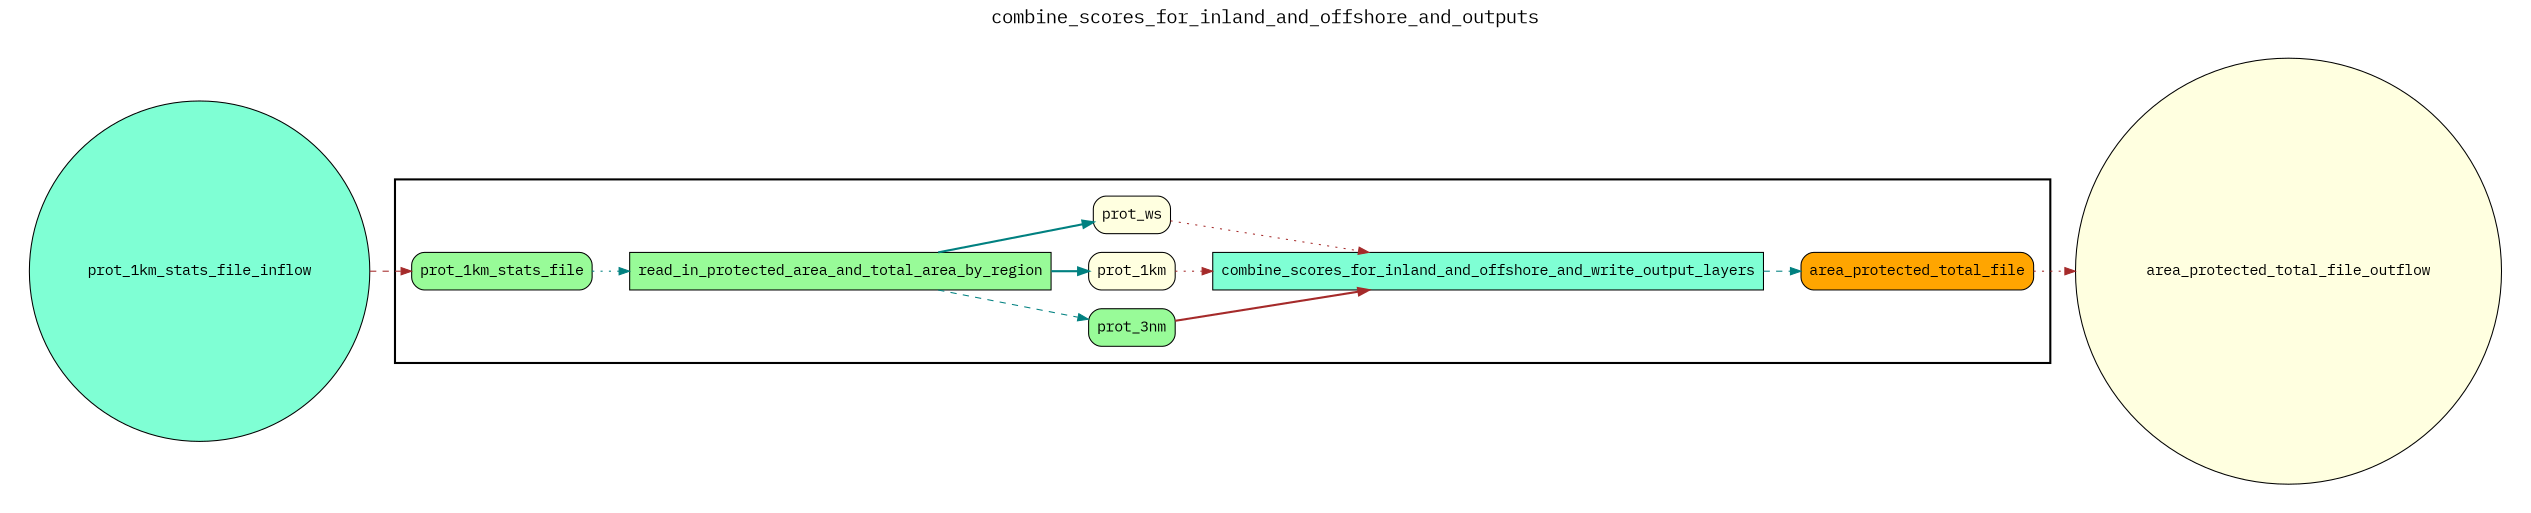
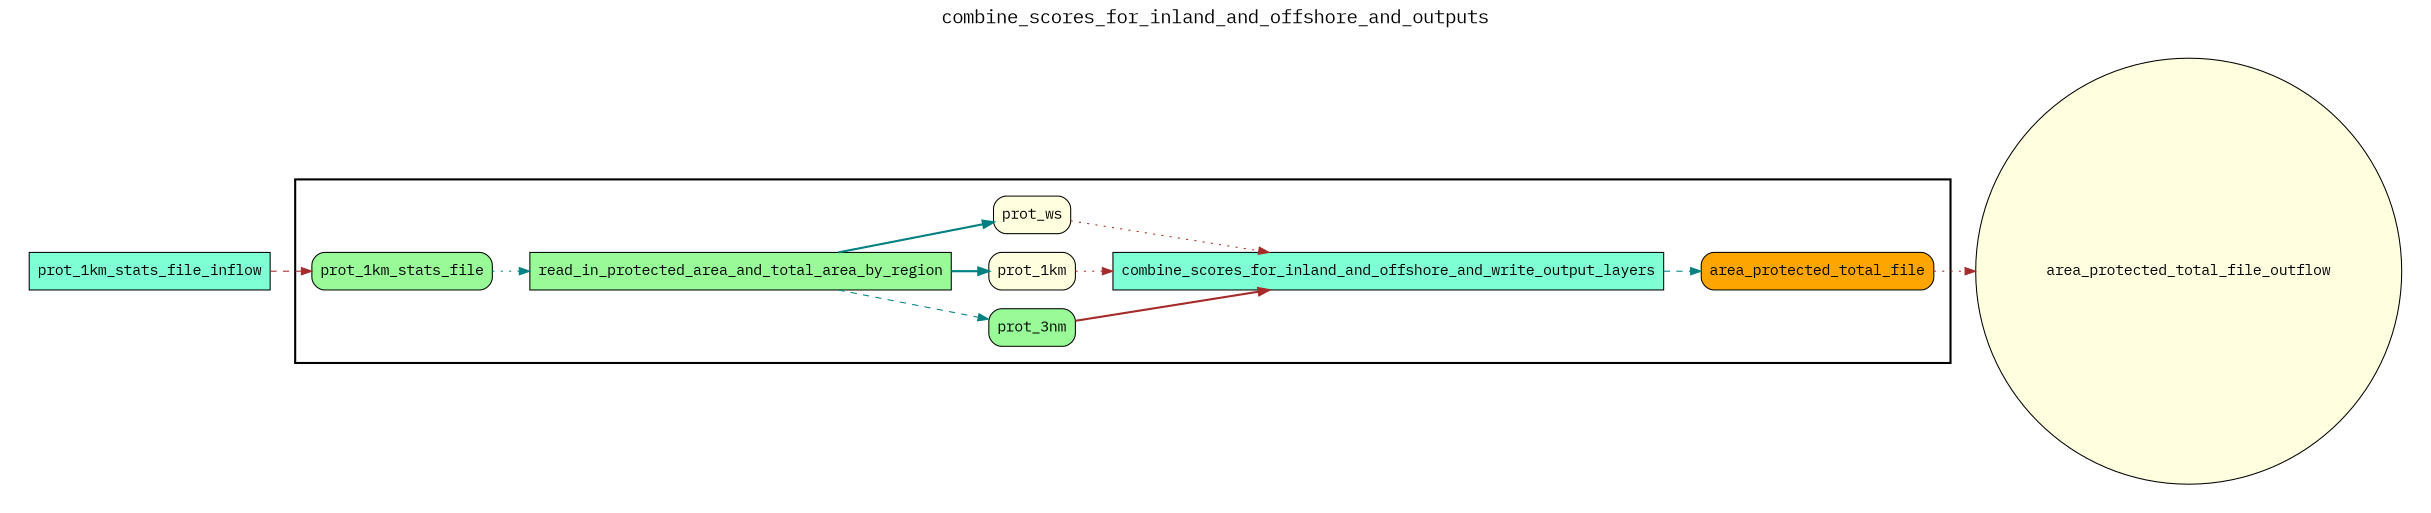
node "prot_1km_stats_file_inflow": shape circle -> box
